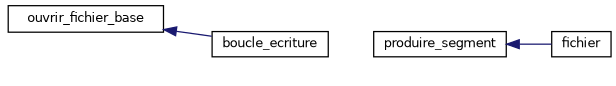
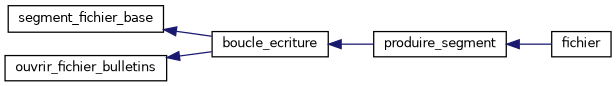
node "ouvrir_fichier_base": label "ouvrir_fichier_base" -> "segment_fichier_base"
edge "produire_segment" -> "boucle_ecriture": added
node "ouvrir_fichier_bulletins": added
